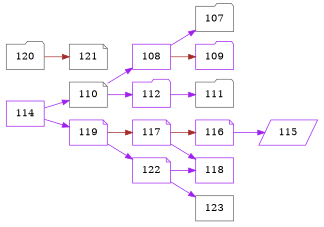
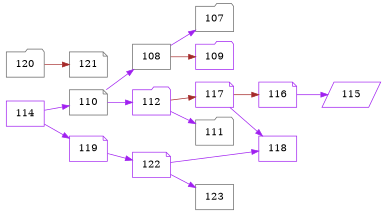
node "108": color purple -> gray40
edge "119" -> "117": now "112" -> "117"
